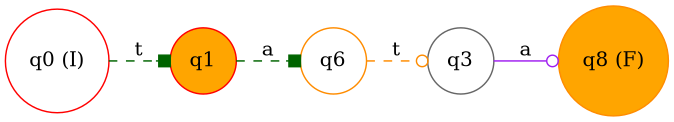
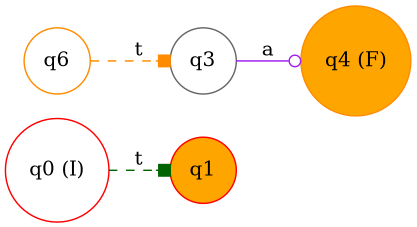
edge "q1" -> "q6": removed, label "a"
edge "q6" -> "q3": arrowhead odot -> box
node "q8 (F)": label "q8 (F)" -> "q4 (F)"
